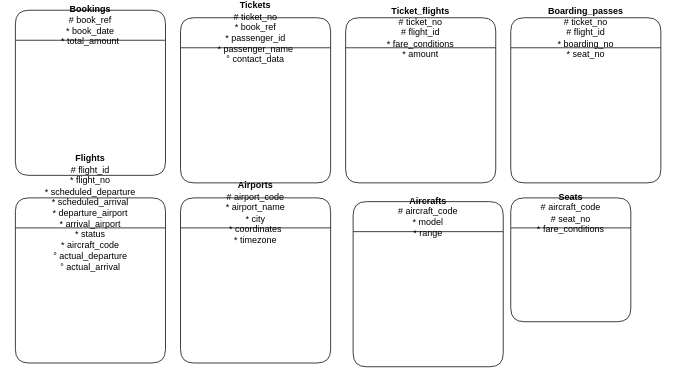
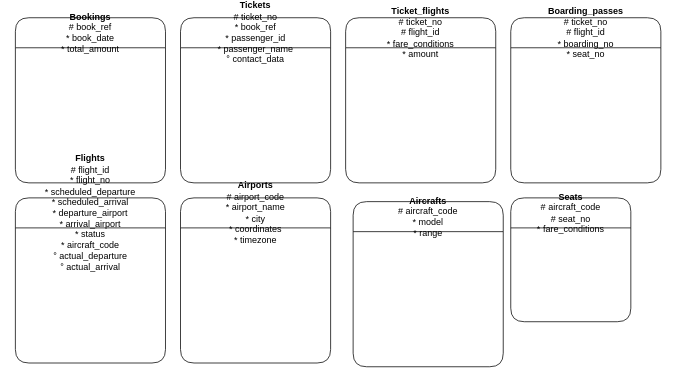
node "Bookings # book_ref * book_date * total_amount": moved (90, 93) -> (90, 100)
